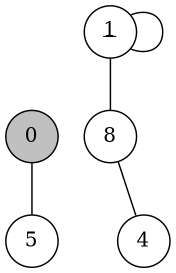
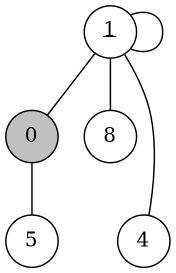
edge "1" -- "0": added
edge "8" -- "4": now "1" -- "4"
